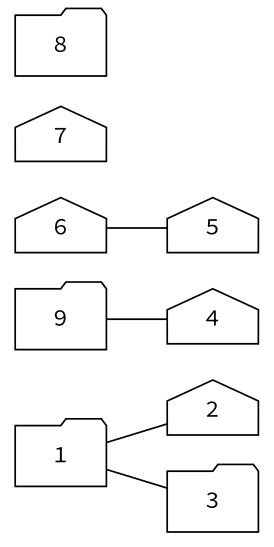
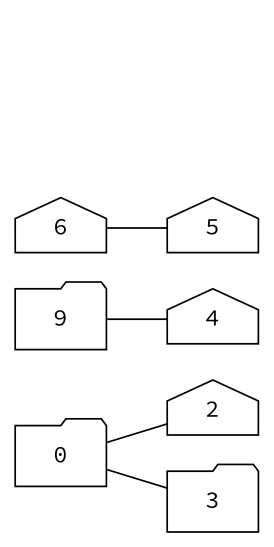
node "8": removed
node "7": removed
node "1": label "1" -> "0"
